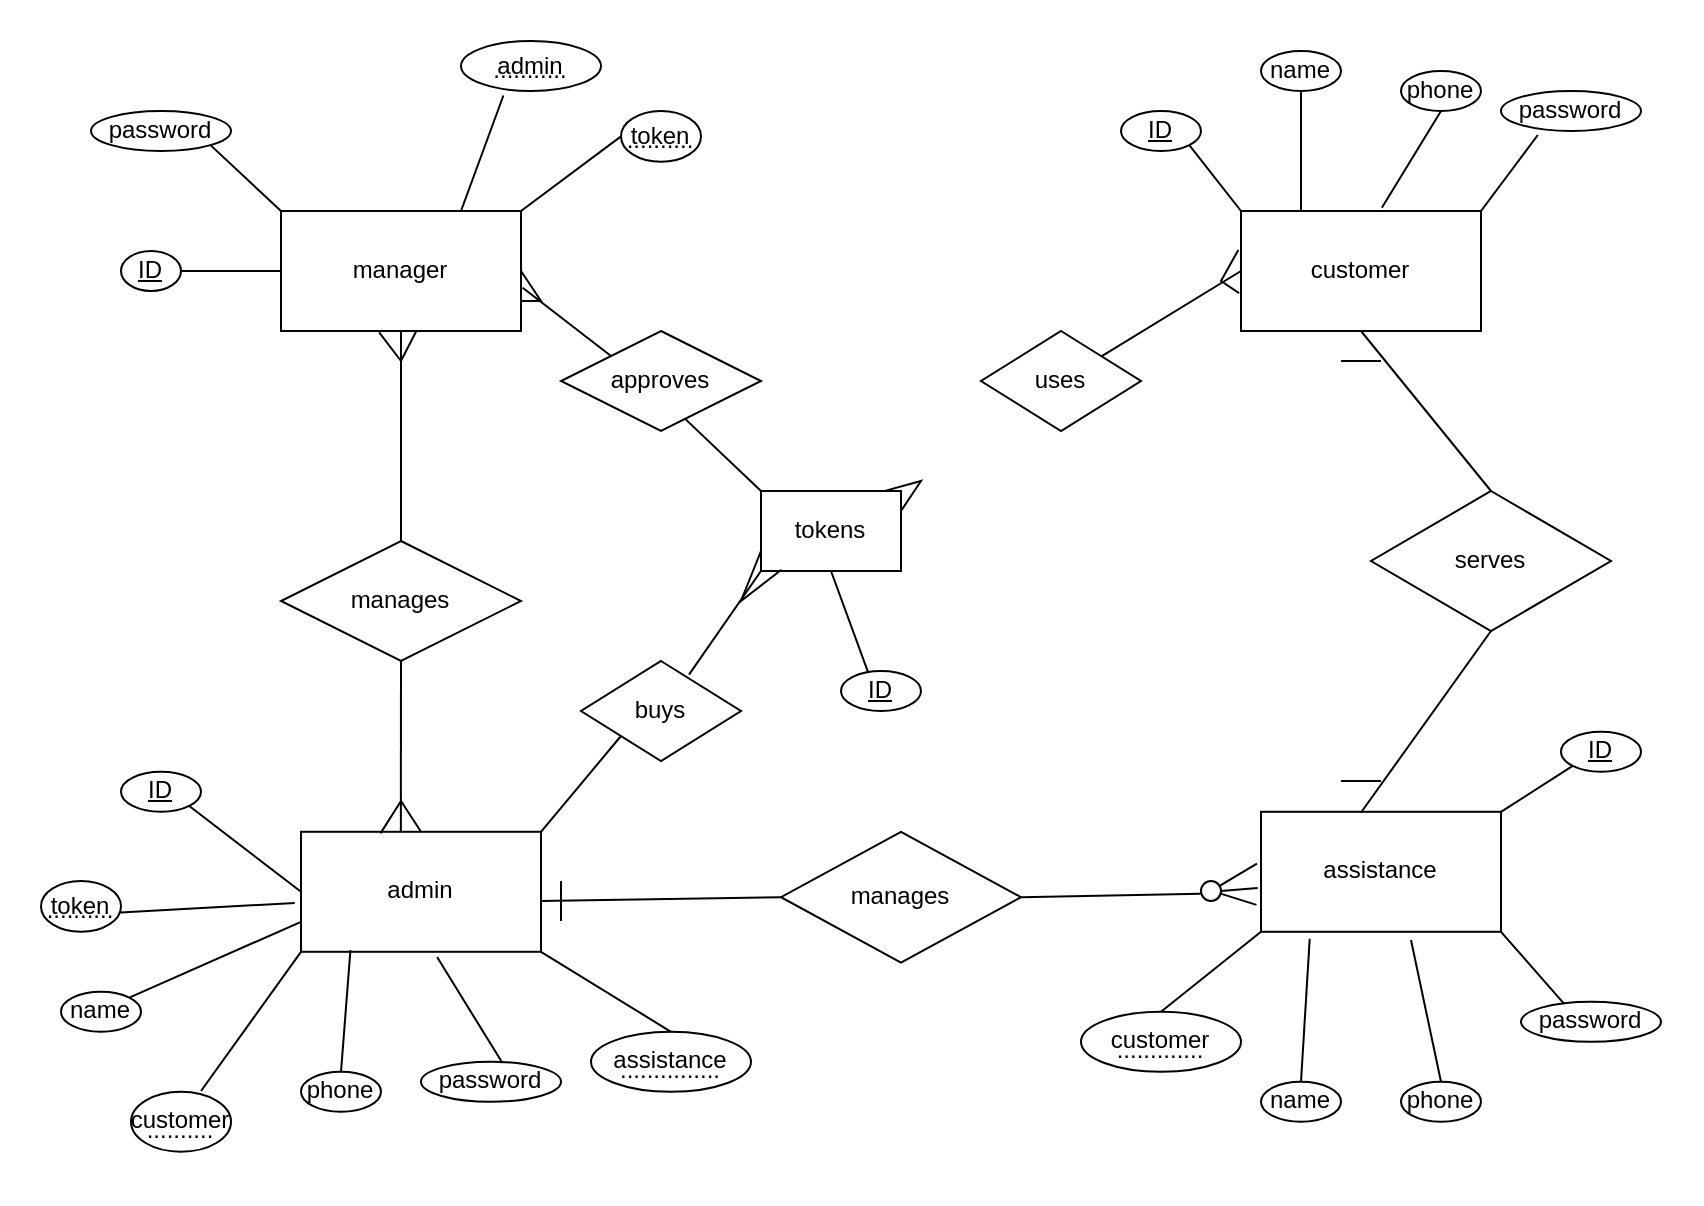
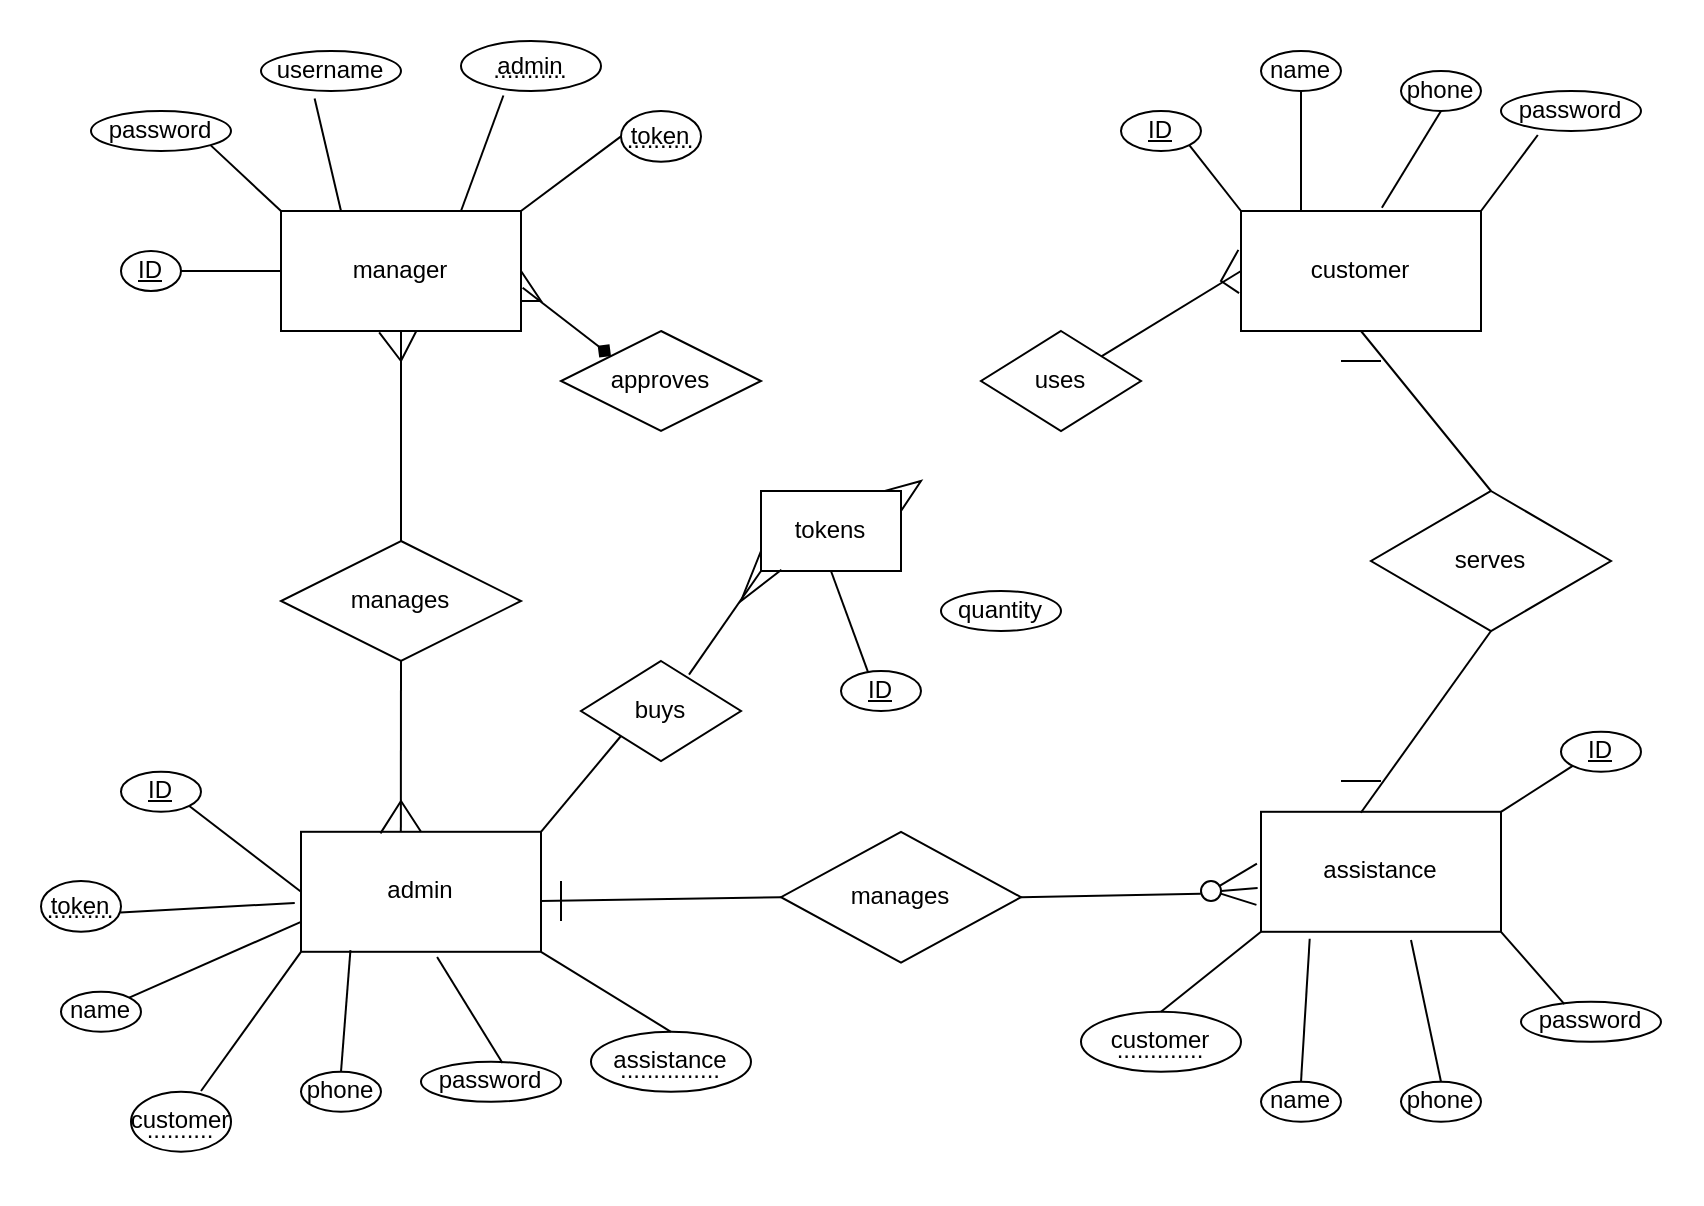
node "username": added
edge "username" -- "manager": added
edge "manager" -- "approves": arrowhead none -> diamond
edge "approves" -- "tokens": removed
node "quantity": added
